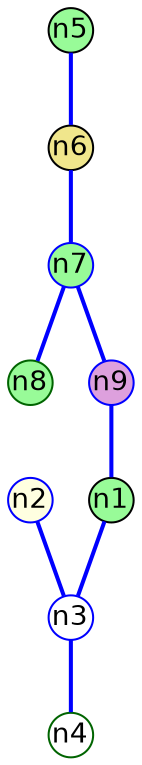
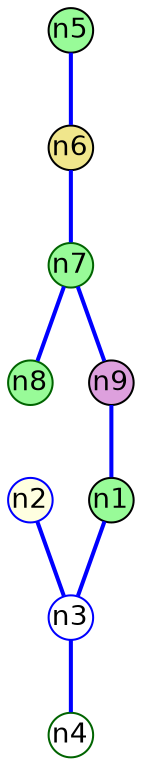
node "n7": color blue -> darkgreen
node "n9": color blue -> black
